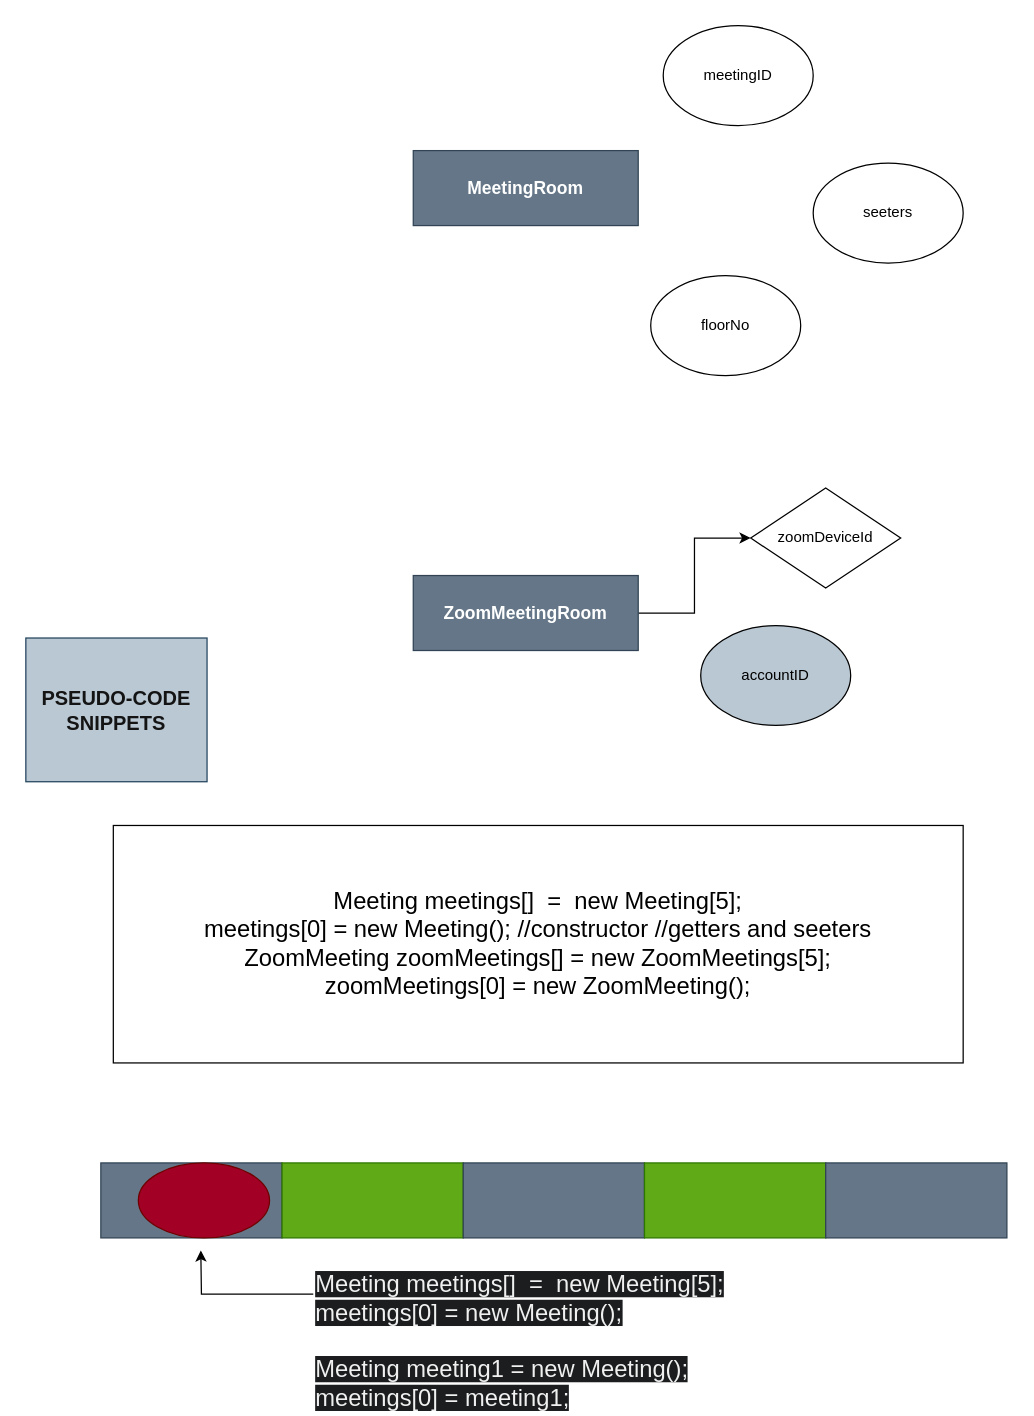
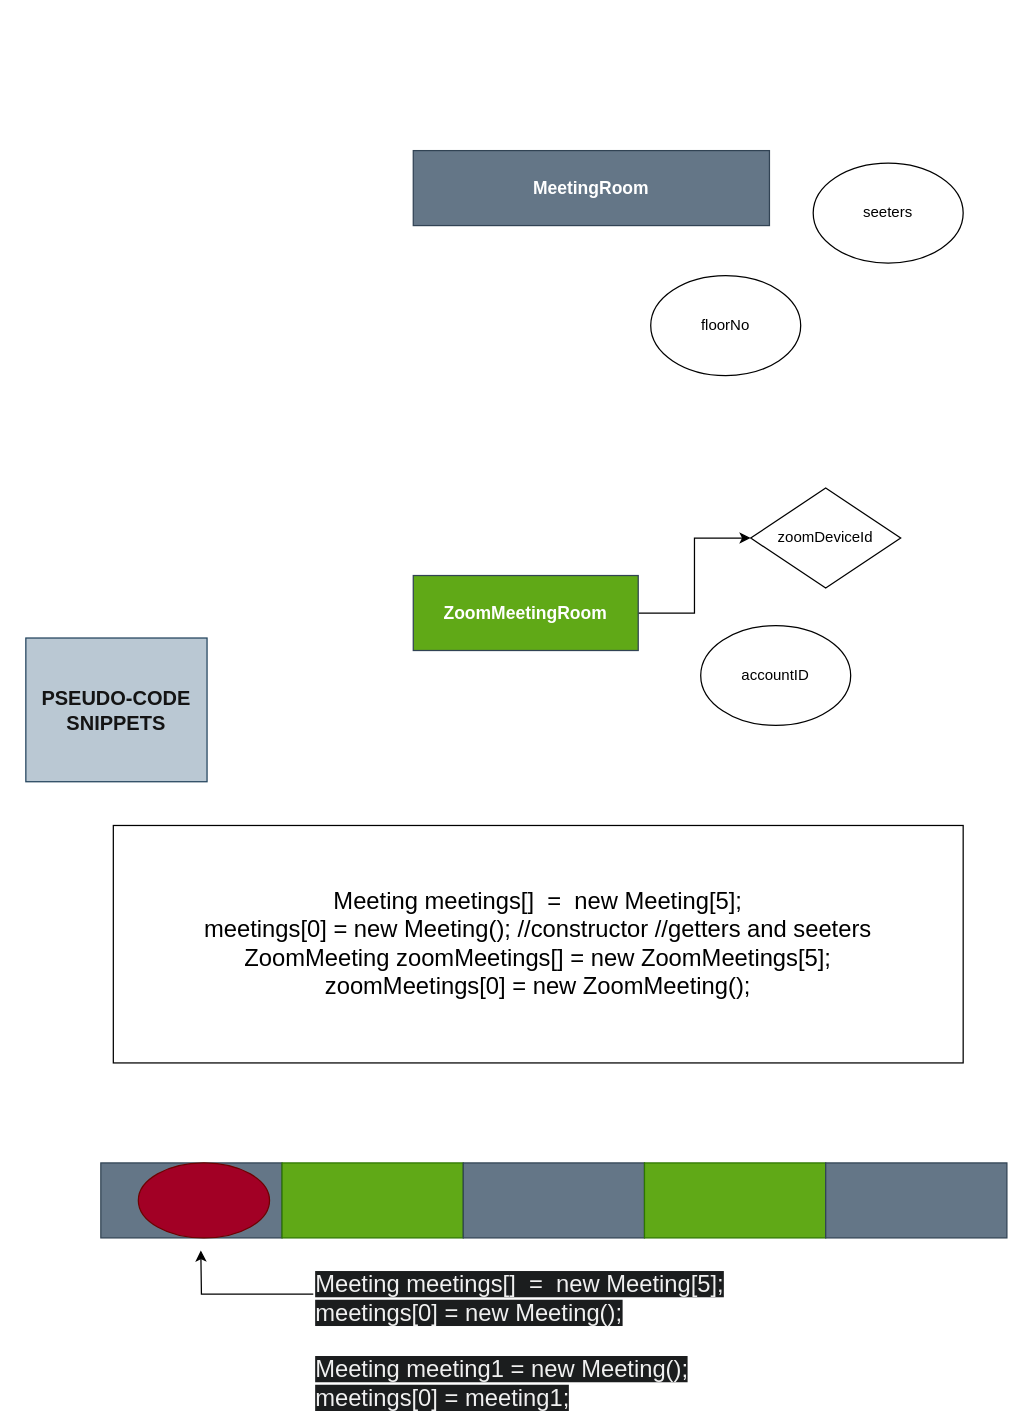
node "meetingID": removed
node "MeetingRoom": size 225x75 -> 356x75
node "ZoomMeetingRoom": fillcolor #647687 -> #60a917
node "accountID": fillcolor #bac8d3 -> #ffffff
